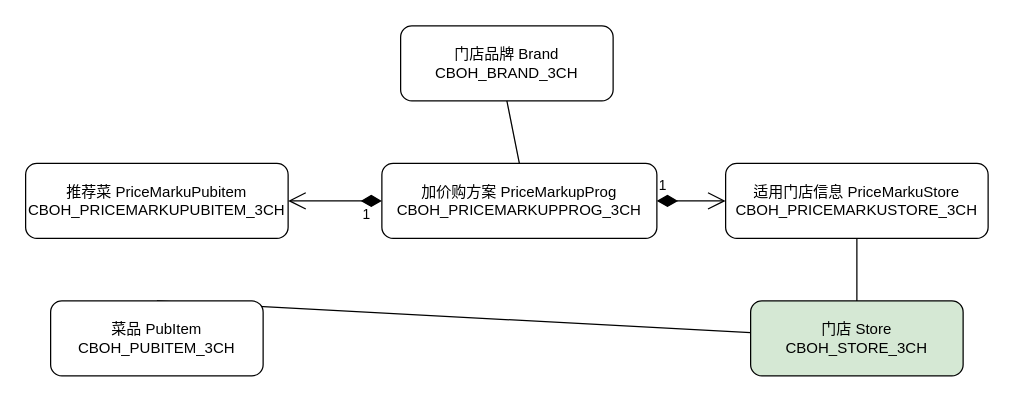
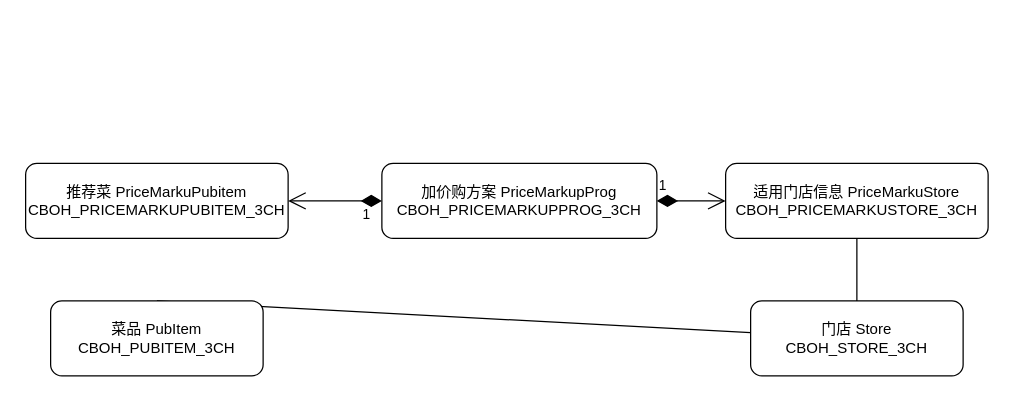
node "门店品牌 Brand CBOH_BRAND_3CH": removed
edge "门店品牌 Brand CBOH_BRAND_3CH" -- "加价购方案 PriceMarkupProg CBOH_PRICEMARKUPPROG_3CH": removed
node "门店 Store CBOH_STORE_3CH": fillcolor #d5e8d4 -> #ffffff
